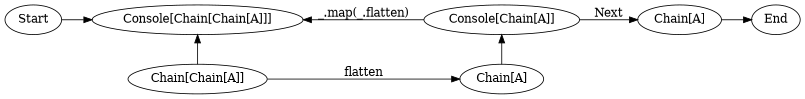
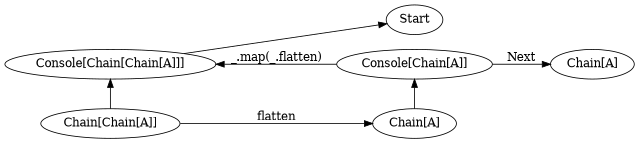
edge "Start" -> "Console[Chain[Chain[A]]]": reversed
node "End": removed
